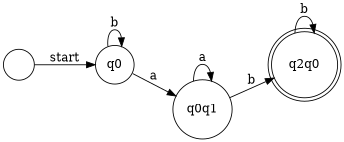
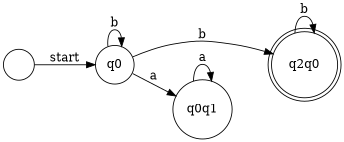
edge "q0q1" -> "q2q0": now "q0" -> "q2q0"
